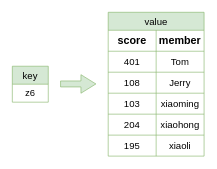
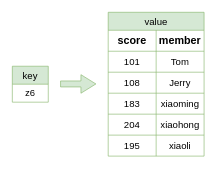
node "401": label "401" -> "101"
node "103": label "103" -> "183"
